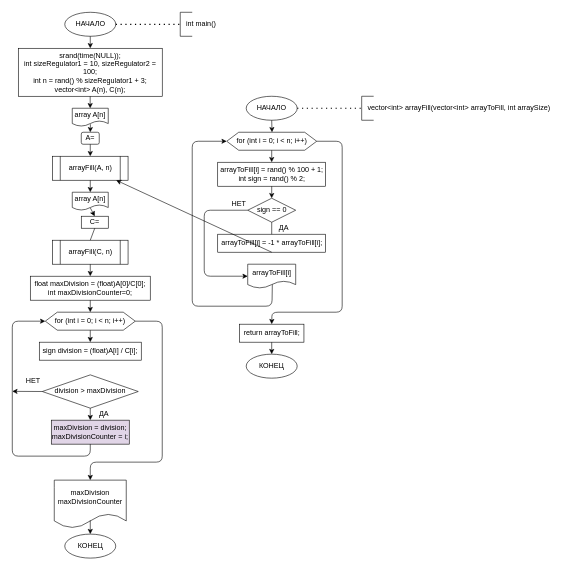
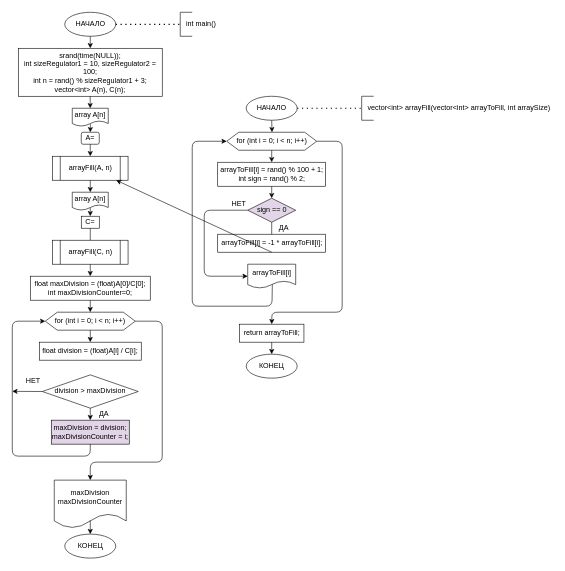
node "sign == 0": fillcolor #ffffff -> #e1d5e7
node "С=": size 27x12 -> 18x12
node "sign division = (float)A[i] / C[i];": label "sign division = (float)A[i] / C[i];" -> "float division = (float)A[i] / C[i];"
